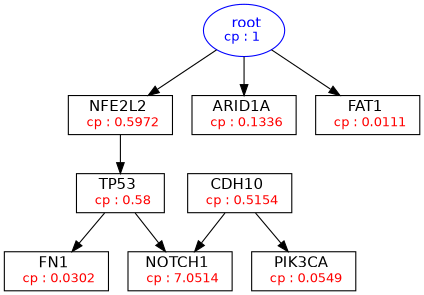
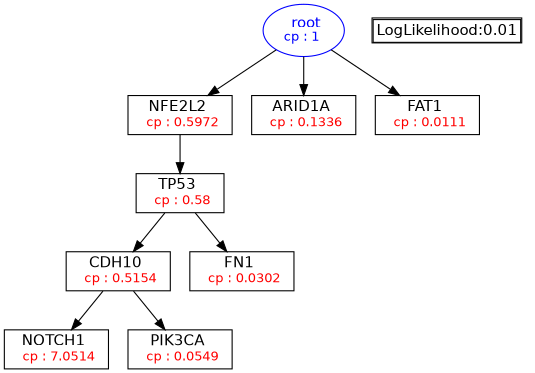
node "LogLikelihood:0.01": added
edge "TP53" -> "NOTCH1": now "TP53" -> "CDH10"
